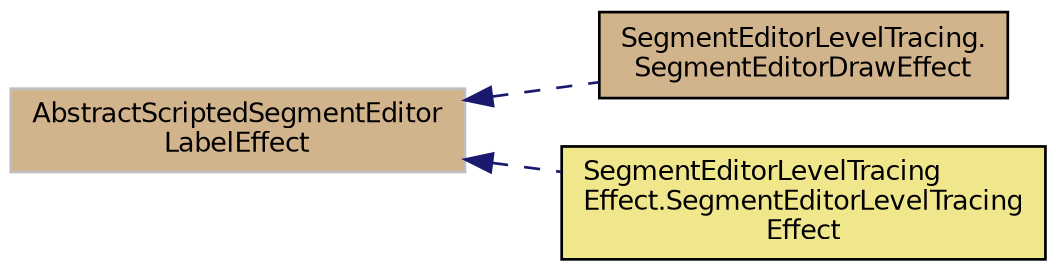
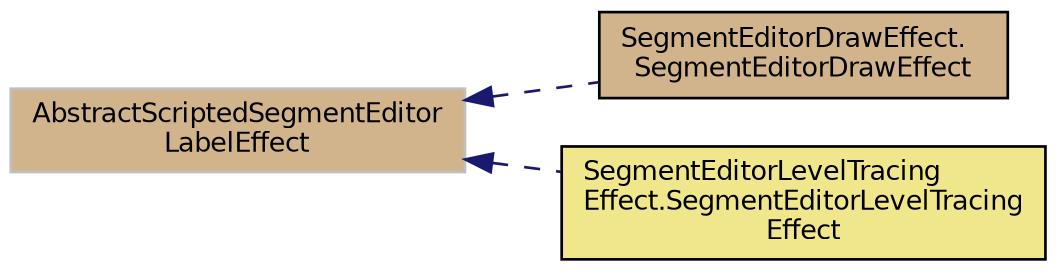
node "SegmentEditorLevelTracing. SegmentEditorDrawEffect": label "SegmentEditorLevelTracing. SegmentEditorDrawEffect" -> "SegmentEditorDrawEffect. SegmentEditorDrawEffect"
